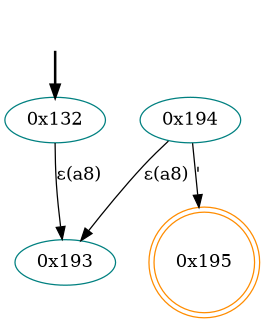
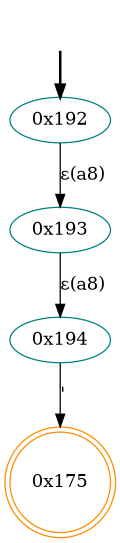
node "0x132": label "0x132" -> "0x192"
edge "0x194" -> "0x193": reversed
node "0x195": label "0x195" -> "0x175"
